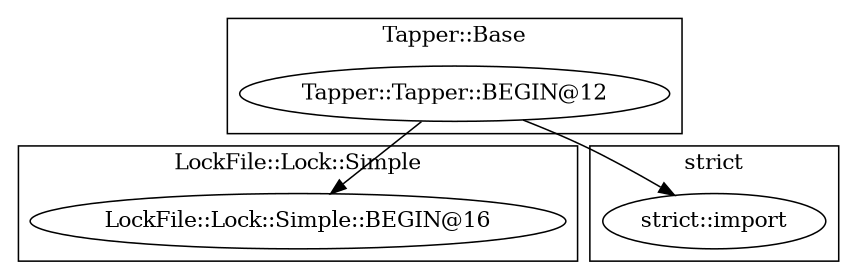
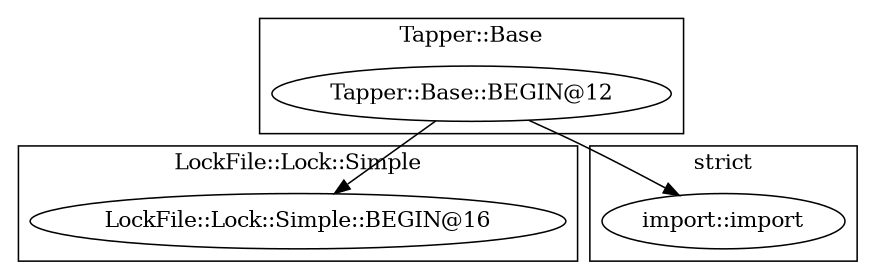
node "Tapper::Tapper::BEGIN@12": label "Tapper::Tapper::BEGIN@12" -> "Tapper::Base::BEGIN@12"
node "strict::import": label "strict::import" -> "import::import"
